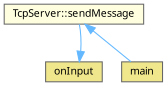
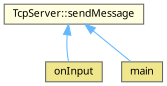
edge "TcpServer::sendMessage" -> "onInput": reversed
